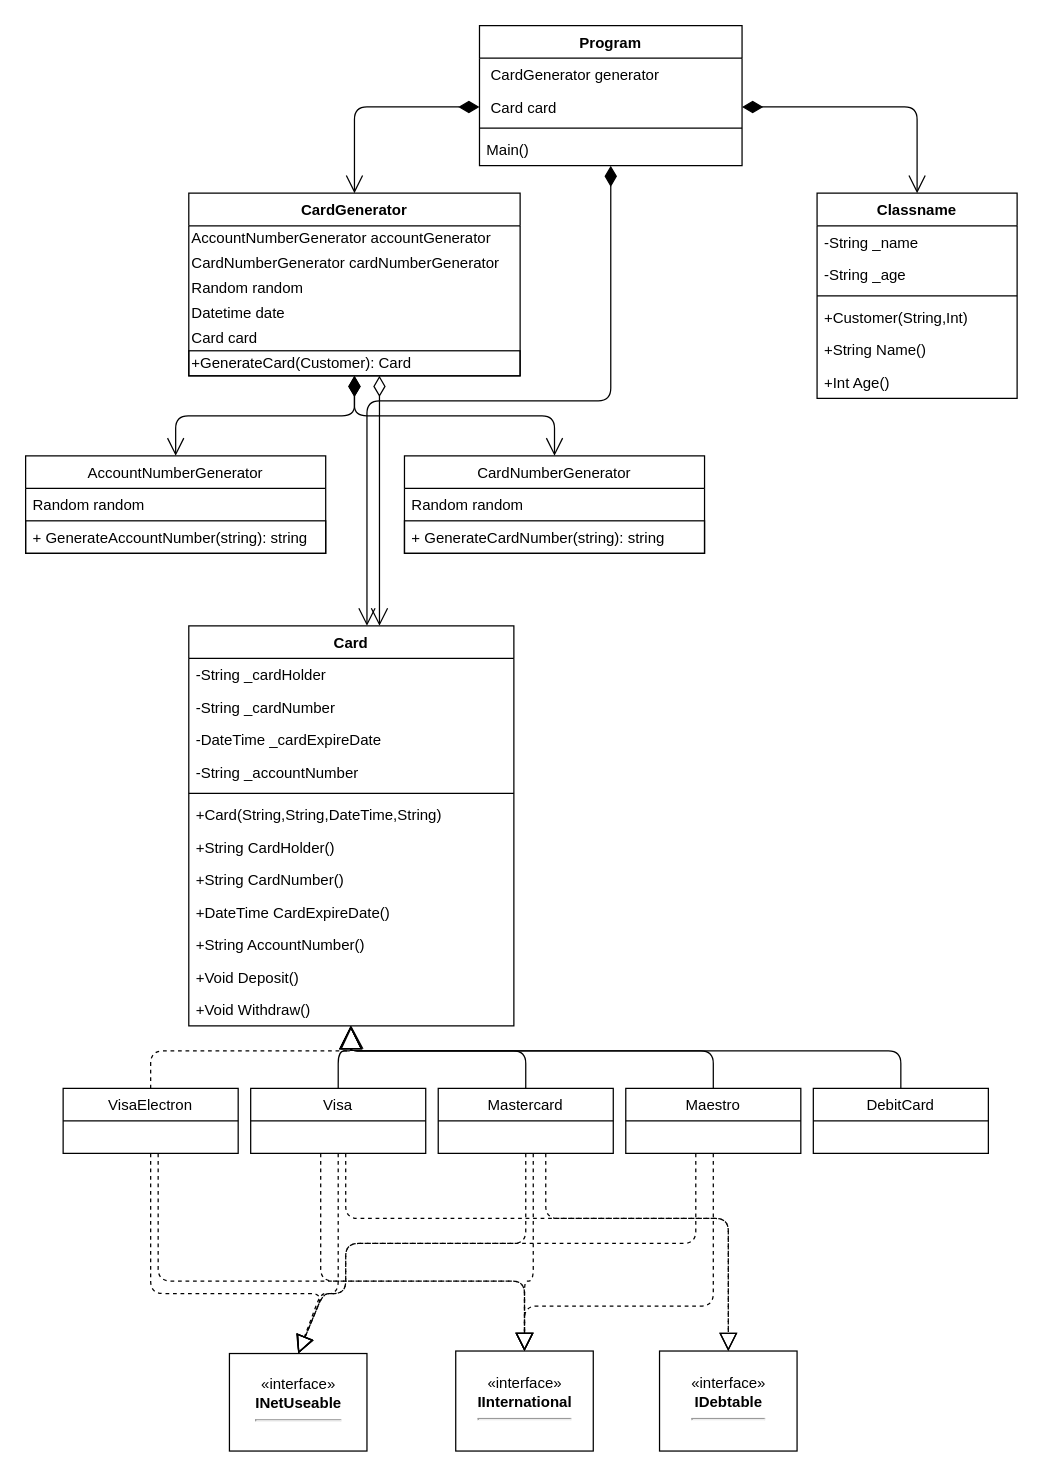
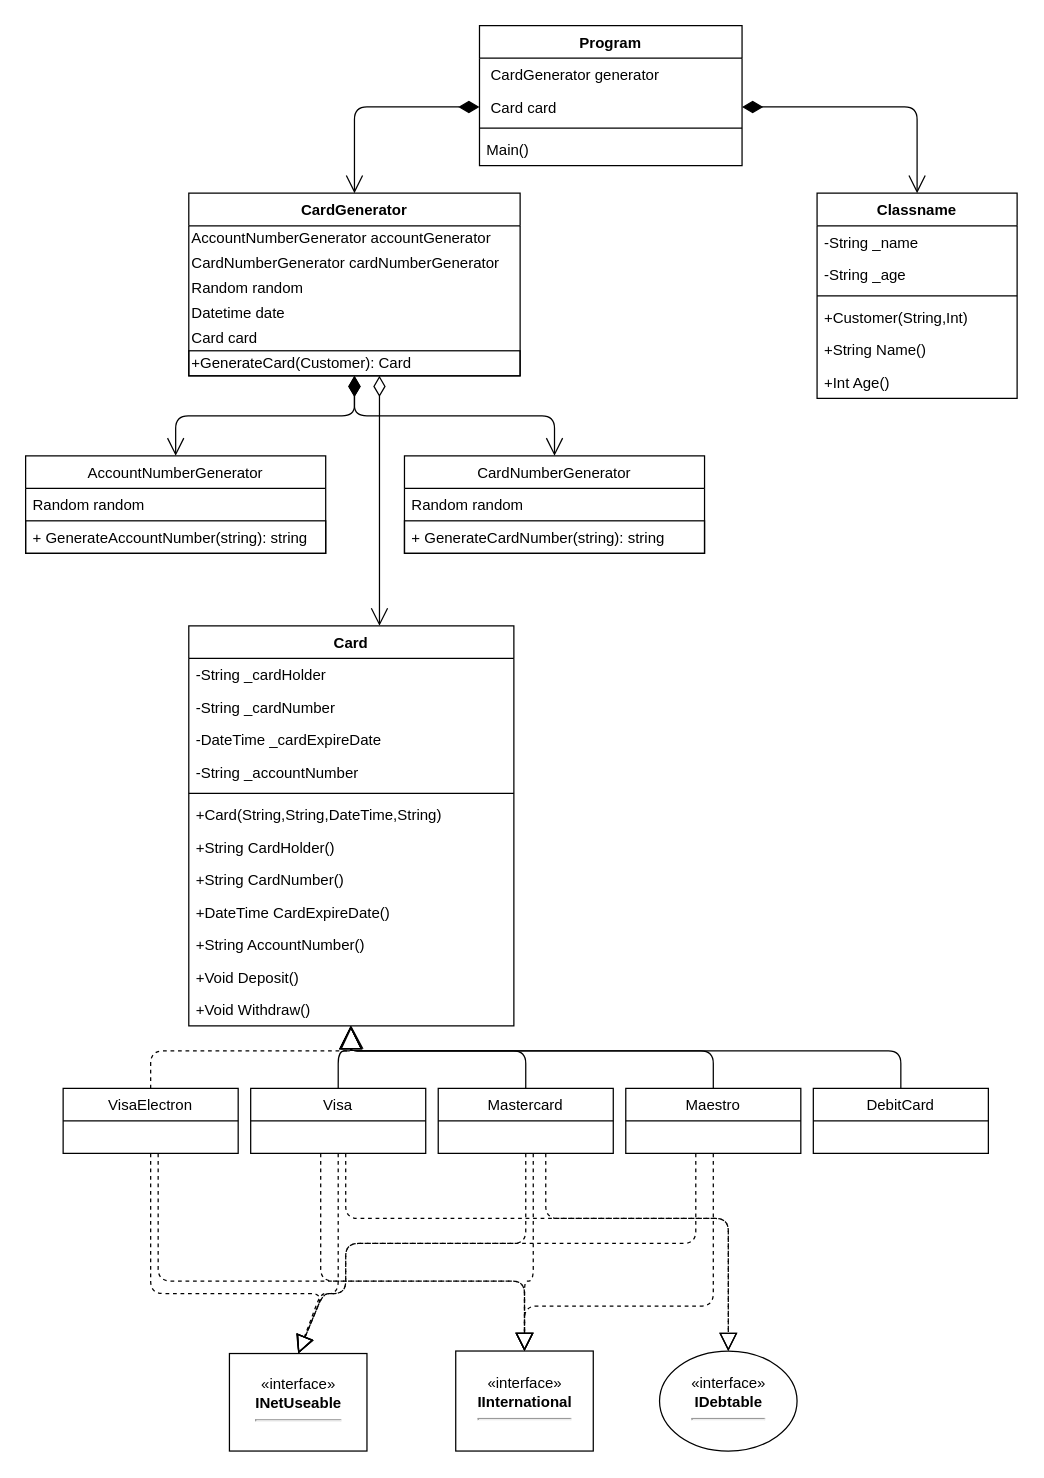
edge "Program" -- "Card": removed
node "«interface» IDebtable": shape rectangle -> ellipse
